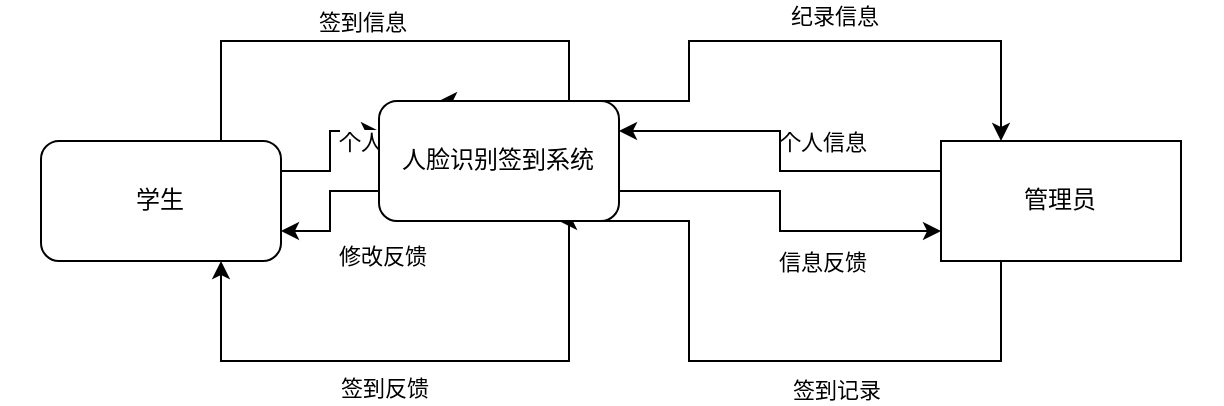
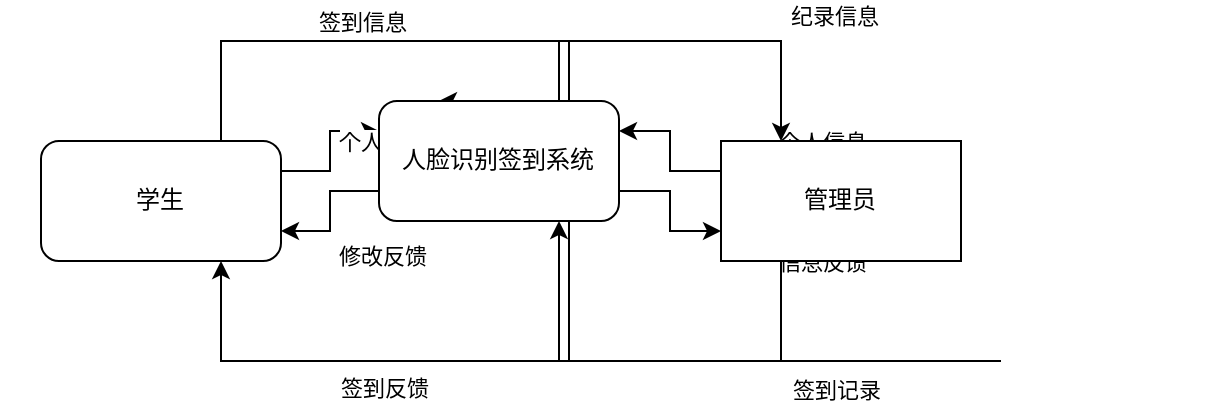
node "管理员": moved (1061, 201) -> (841, 201)
